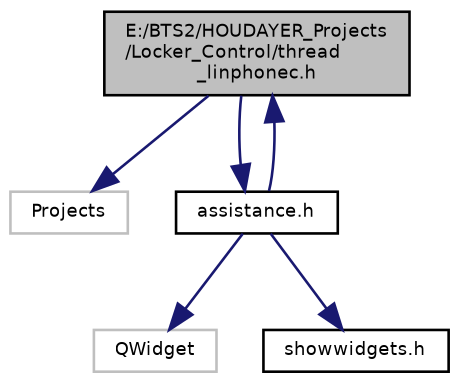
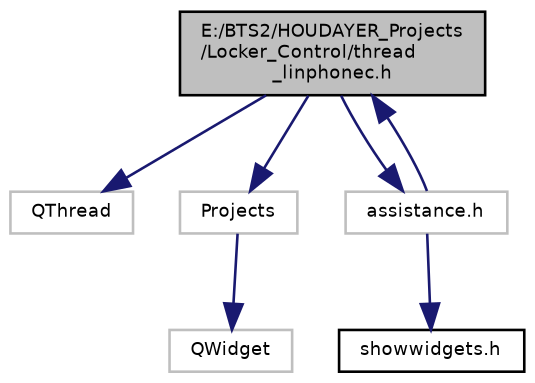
node "QThread": added
node "assistance.h": color black -> grey75
edge "assistance.h" -> "QWidget": now "Projects" -> "QWidget"
